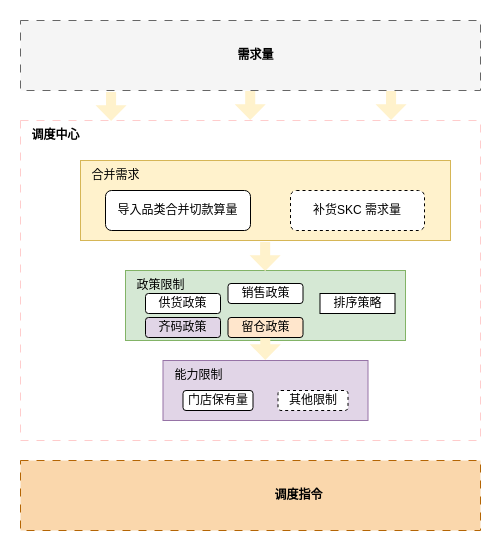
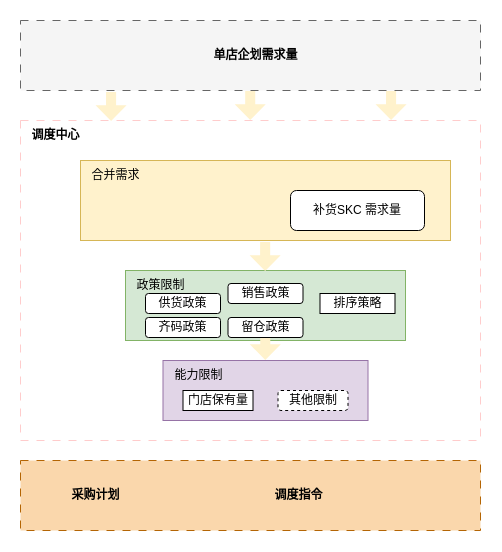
node "需求量": label "需求量" -> "单店企划需求量"
node "导入品类合并切款算量": removed
node "补货SKC 需求量": style dashed -> solid
node "齐码政策": fillcolor #e1d5e7 -> #ffffff
node "留仓政策": fillcolor #ffe6cc -> #ffffff
node "门店保有量": shape rounded rectangle -> rectangle
node "采购计划": added
